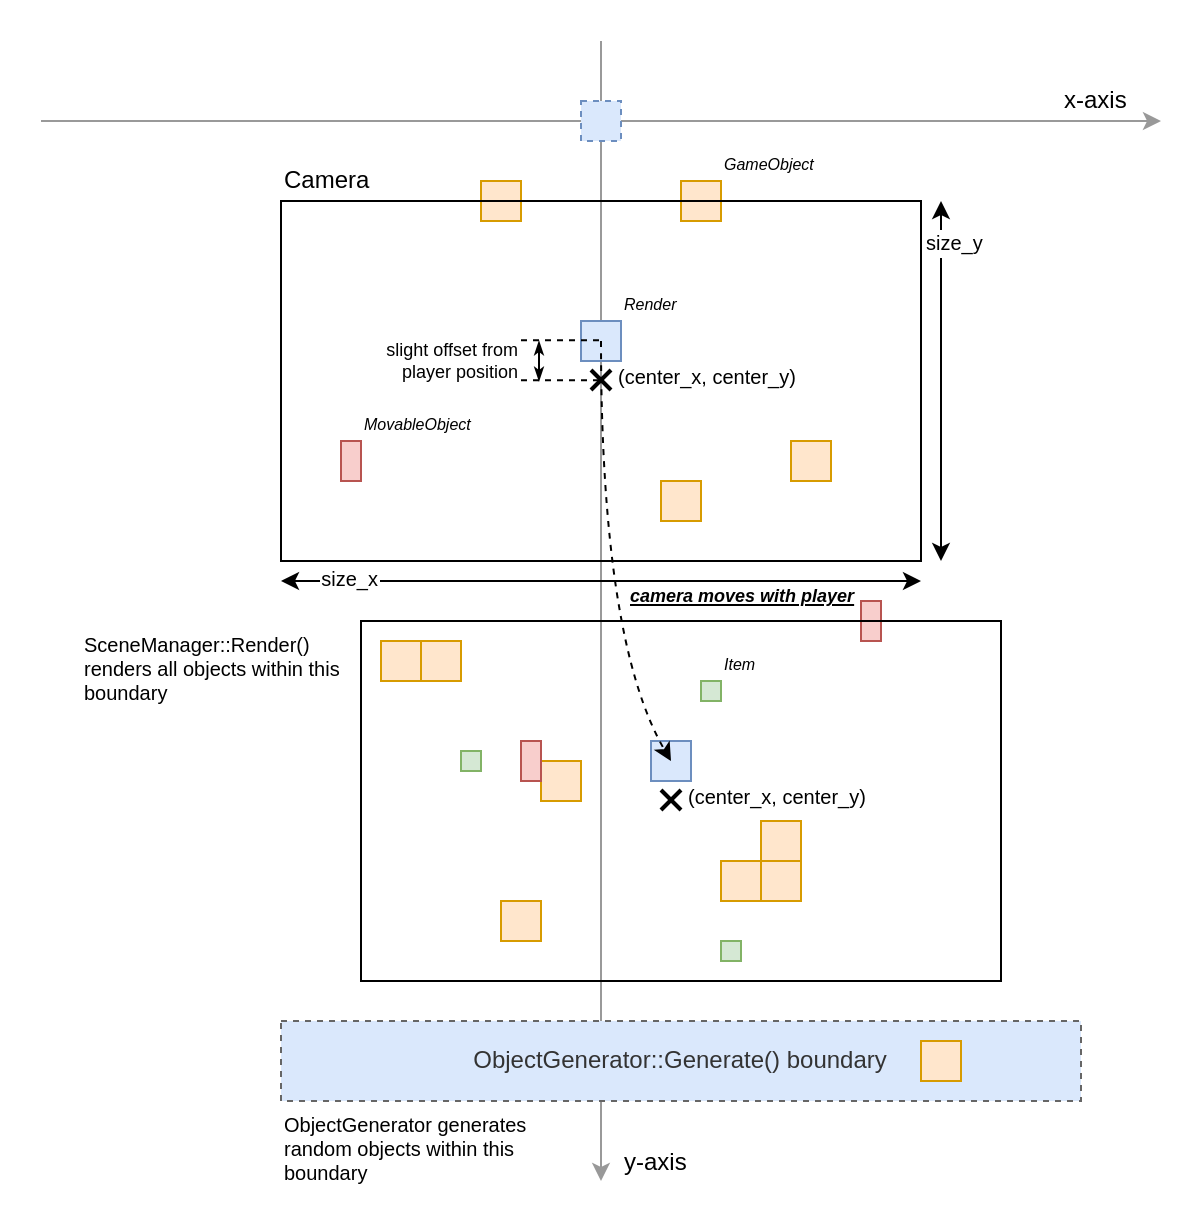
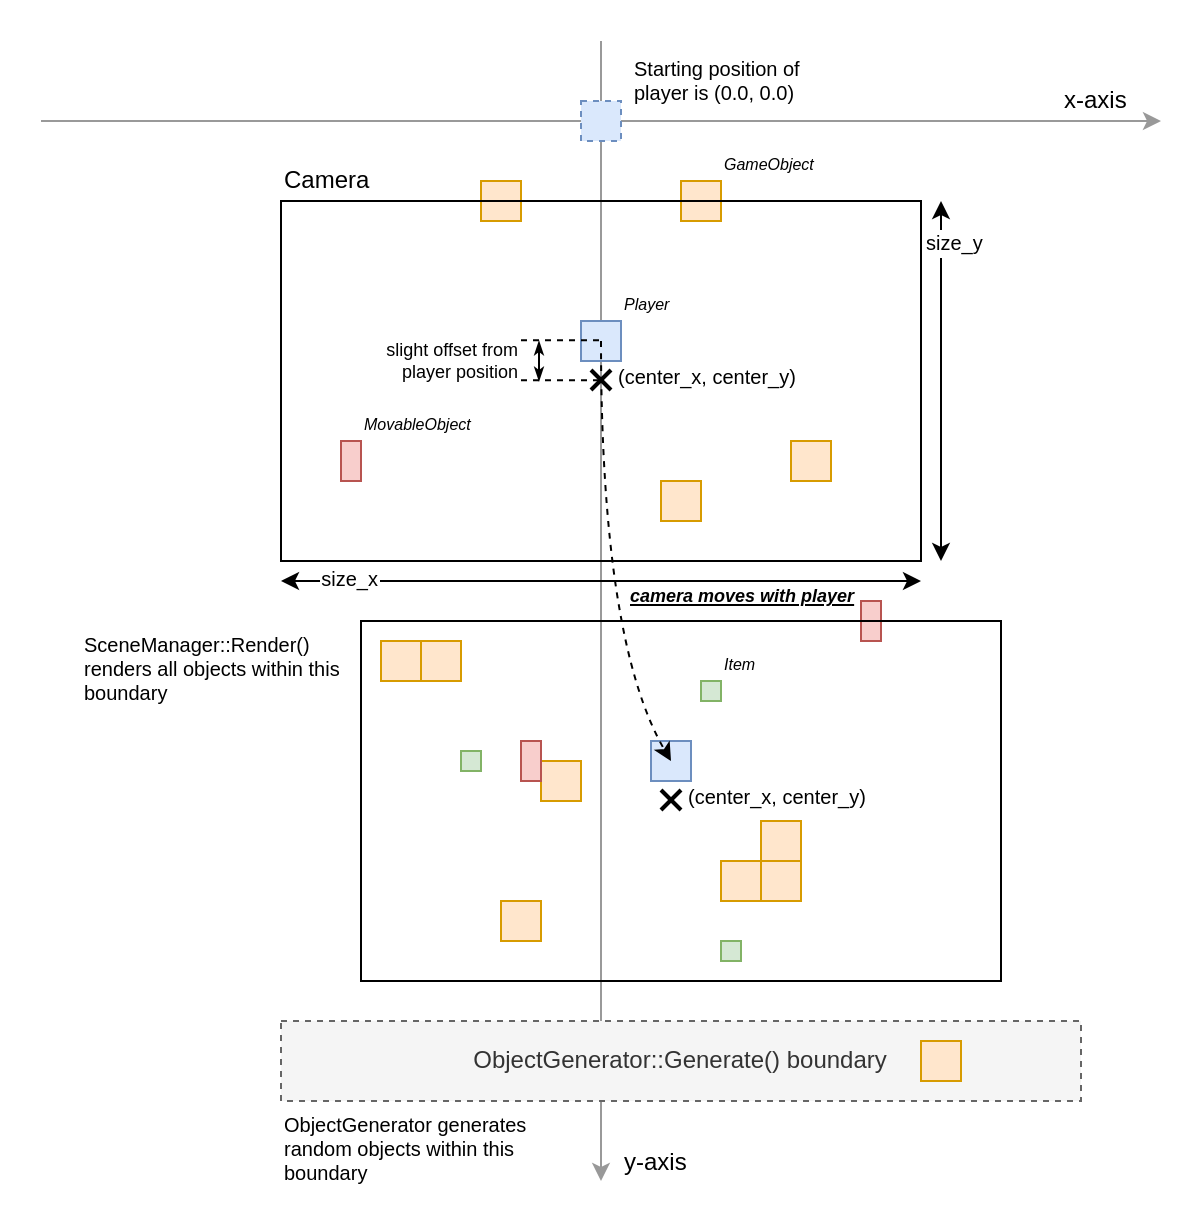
node "Starting position of player is (0.0, 0.0)": added
node "Render": label "Render" -> "Player"
node "ObjectGenerator::Generate() boundary": fillcolor #dae8fc -> #f5f5f5
